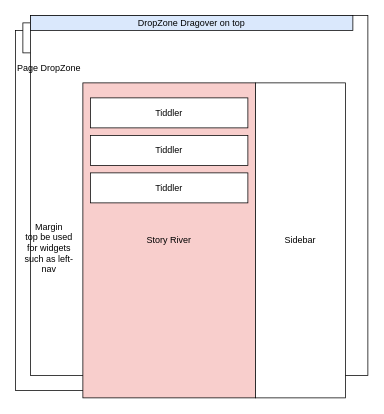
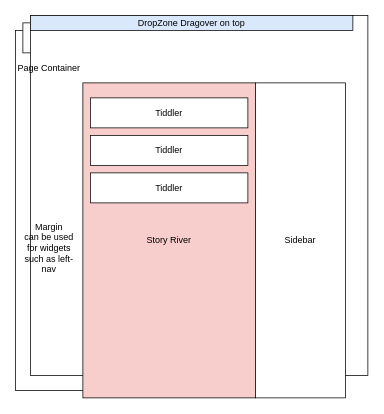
node "Page DropZone": label "Page DropZone" -> "Page Container"
node "Margin top be used for widgets such as left-nav": label "Margin top be used for widgets such as left-nav" -> "Margin can be used for widgets such as left-nav"
